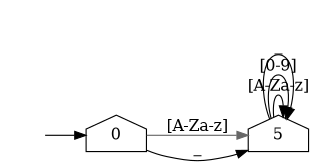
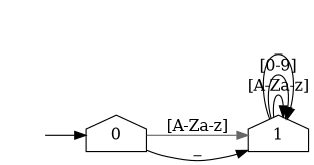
node "5": label "5" -> "1"
